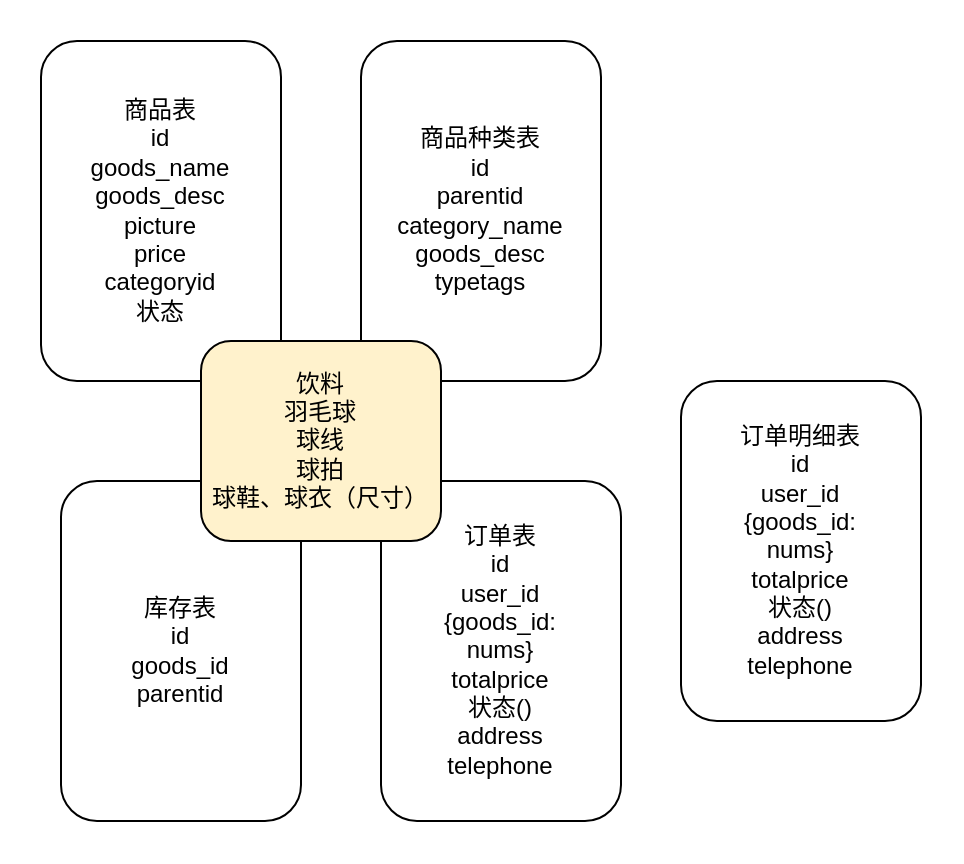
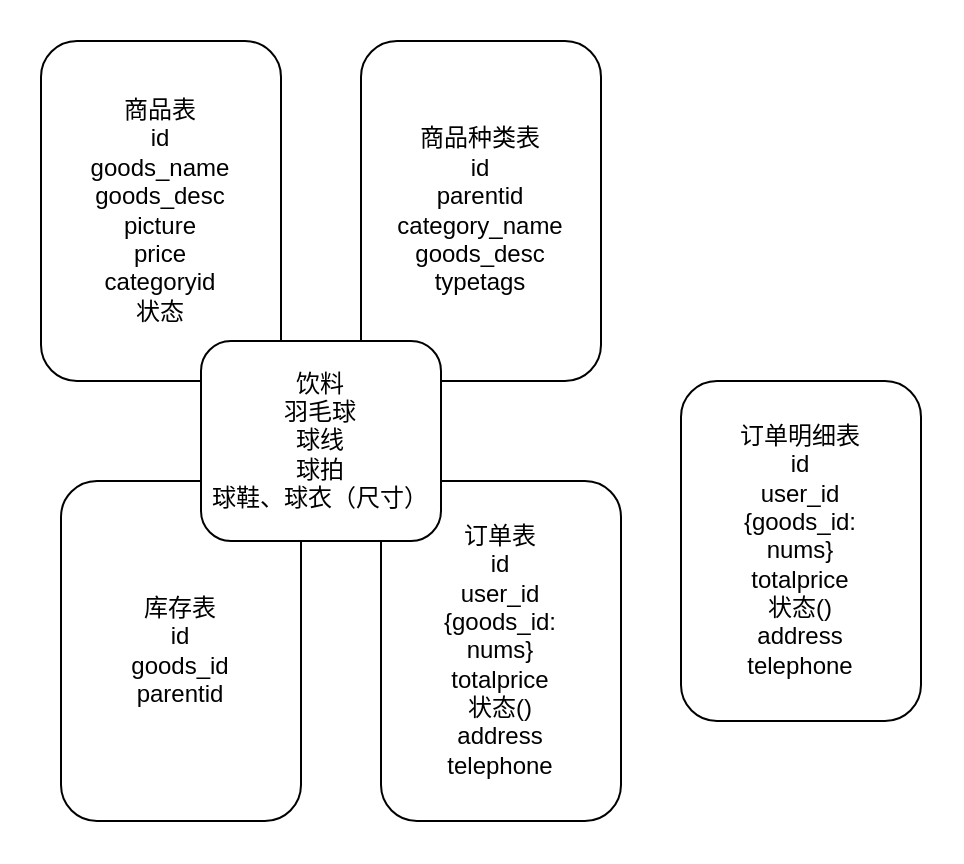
node "饮料 羽毛球 球线 球拍 球鞋、球衣（尺寸）": fillcolor #fff2cc -> #ffffff
